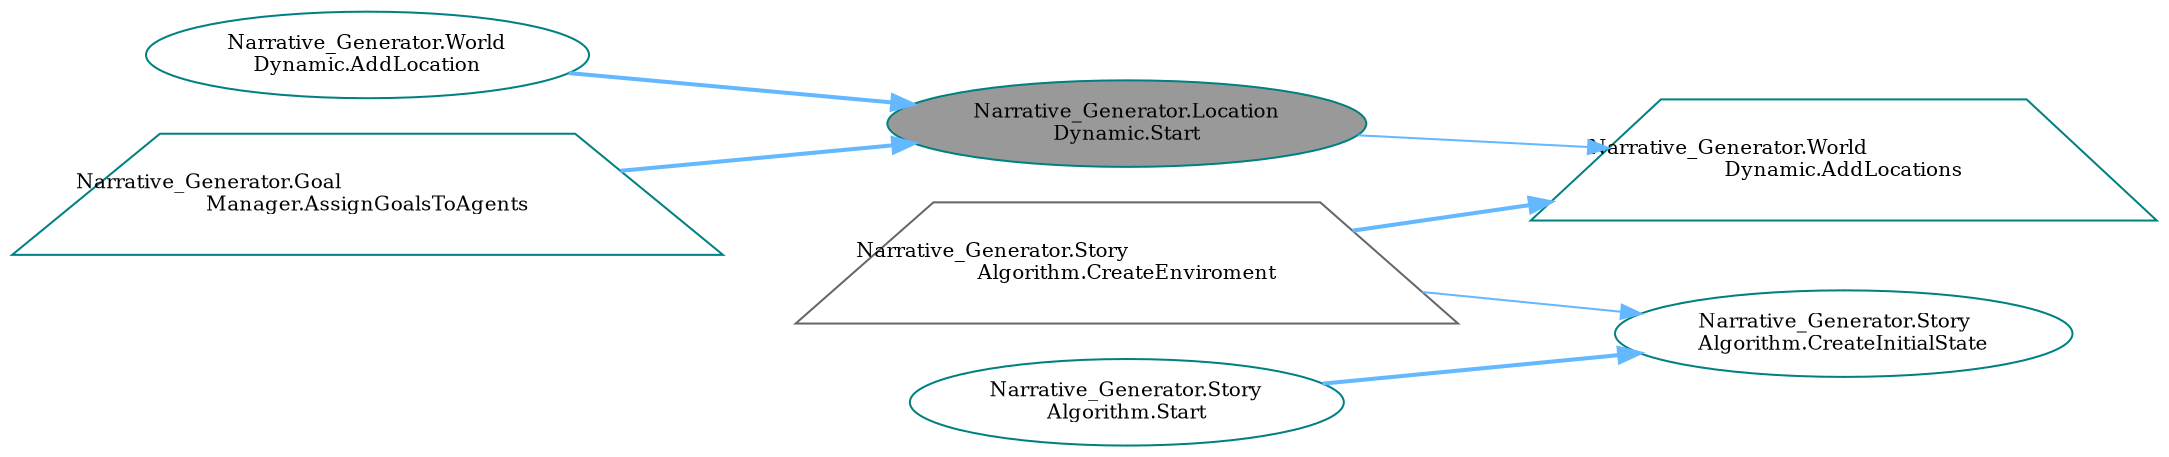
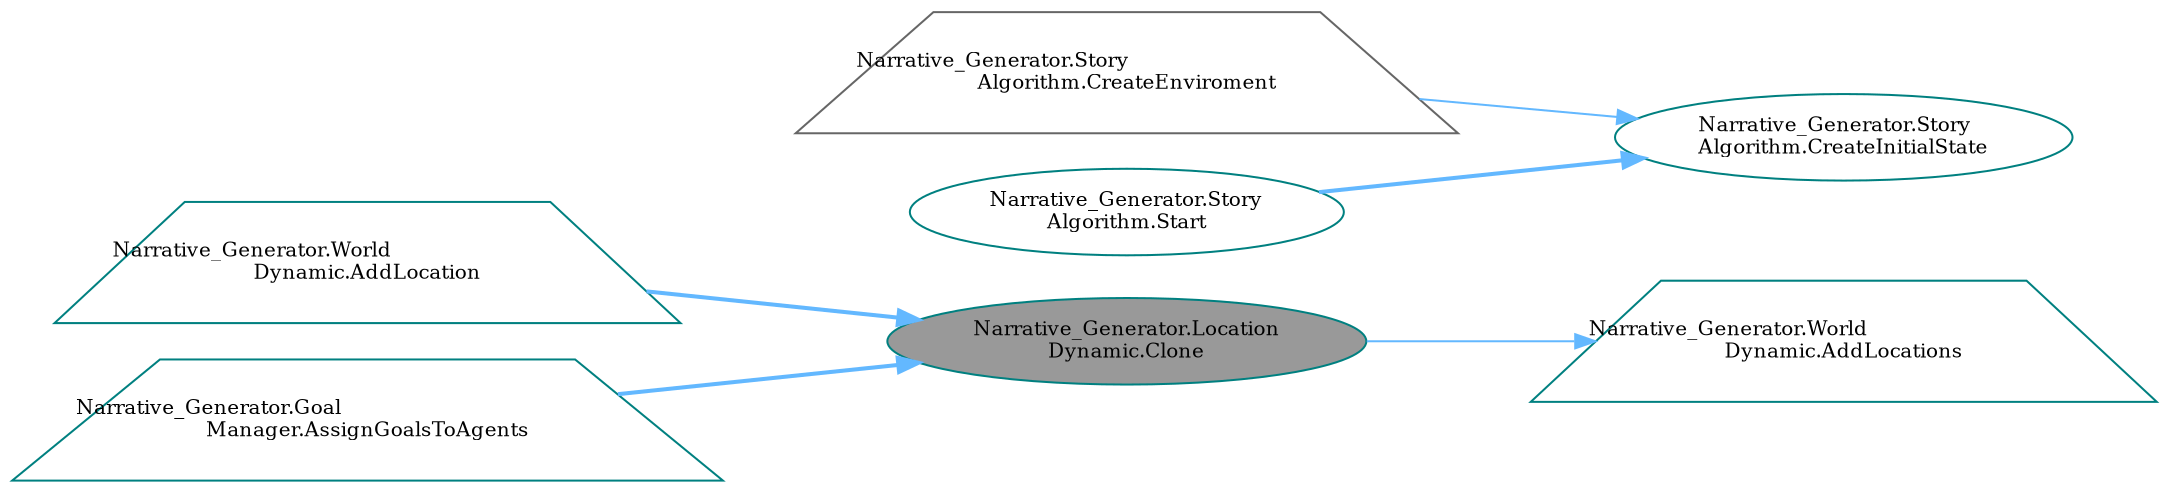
node "Narrative_Generator.World Dynamic.AddLocation": shape ellipse -> trapezium
node "Narrative_Generator.Location Dynamic.Start": label "Narrative_Generator.Location Dynamic.Start" -> "Narrative_Generator.Location Dynamic.Clone"
edge "Narrative_Generator.Story Algorithm.CreateEnviroment" -> "Narrative_Generator.World Dynamic.AddLocations": removed
